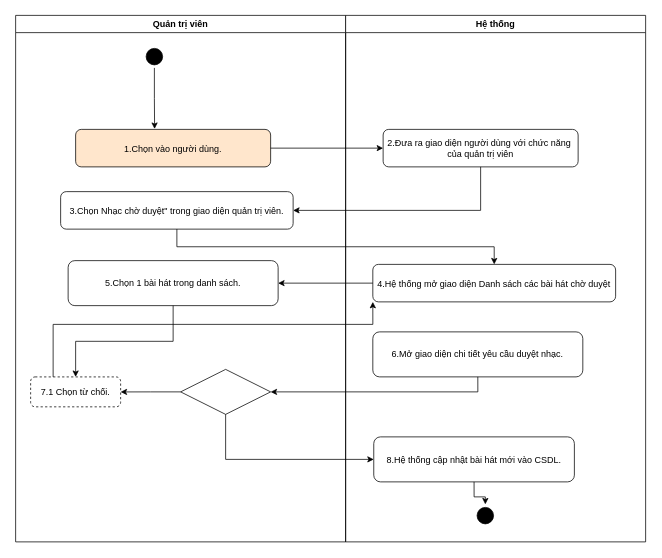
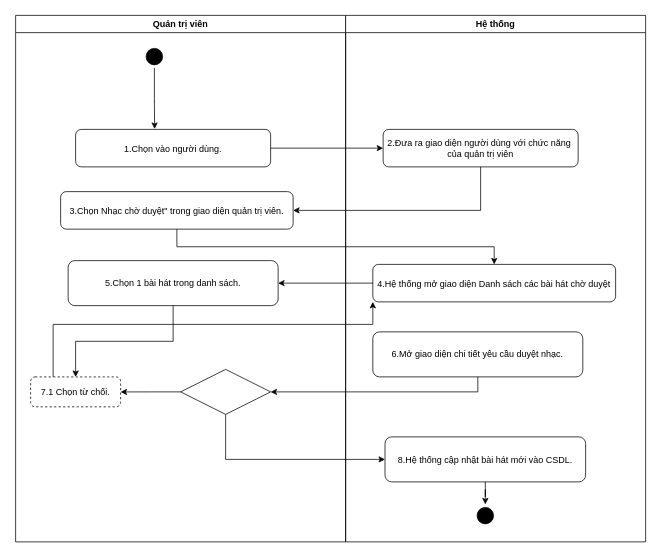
node "1.Chọn vào người dùng.": fillcolor #ffe6cc -> #ffffff
node "8.Hệ thống cập nhật bài hát mới vào CSDL.": moved (474, 459) -> (485, 459)
